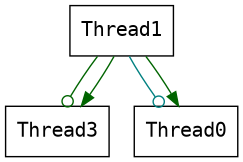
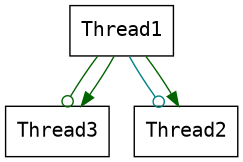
node "Thread0": label "Thread0" -> "Thread2"
